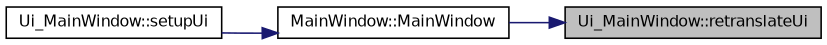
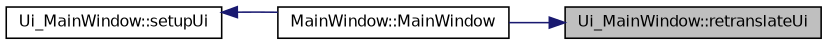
edge "Ui_MainWindow::setupUi" -> "MainWindow::MainWindow": reversed
